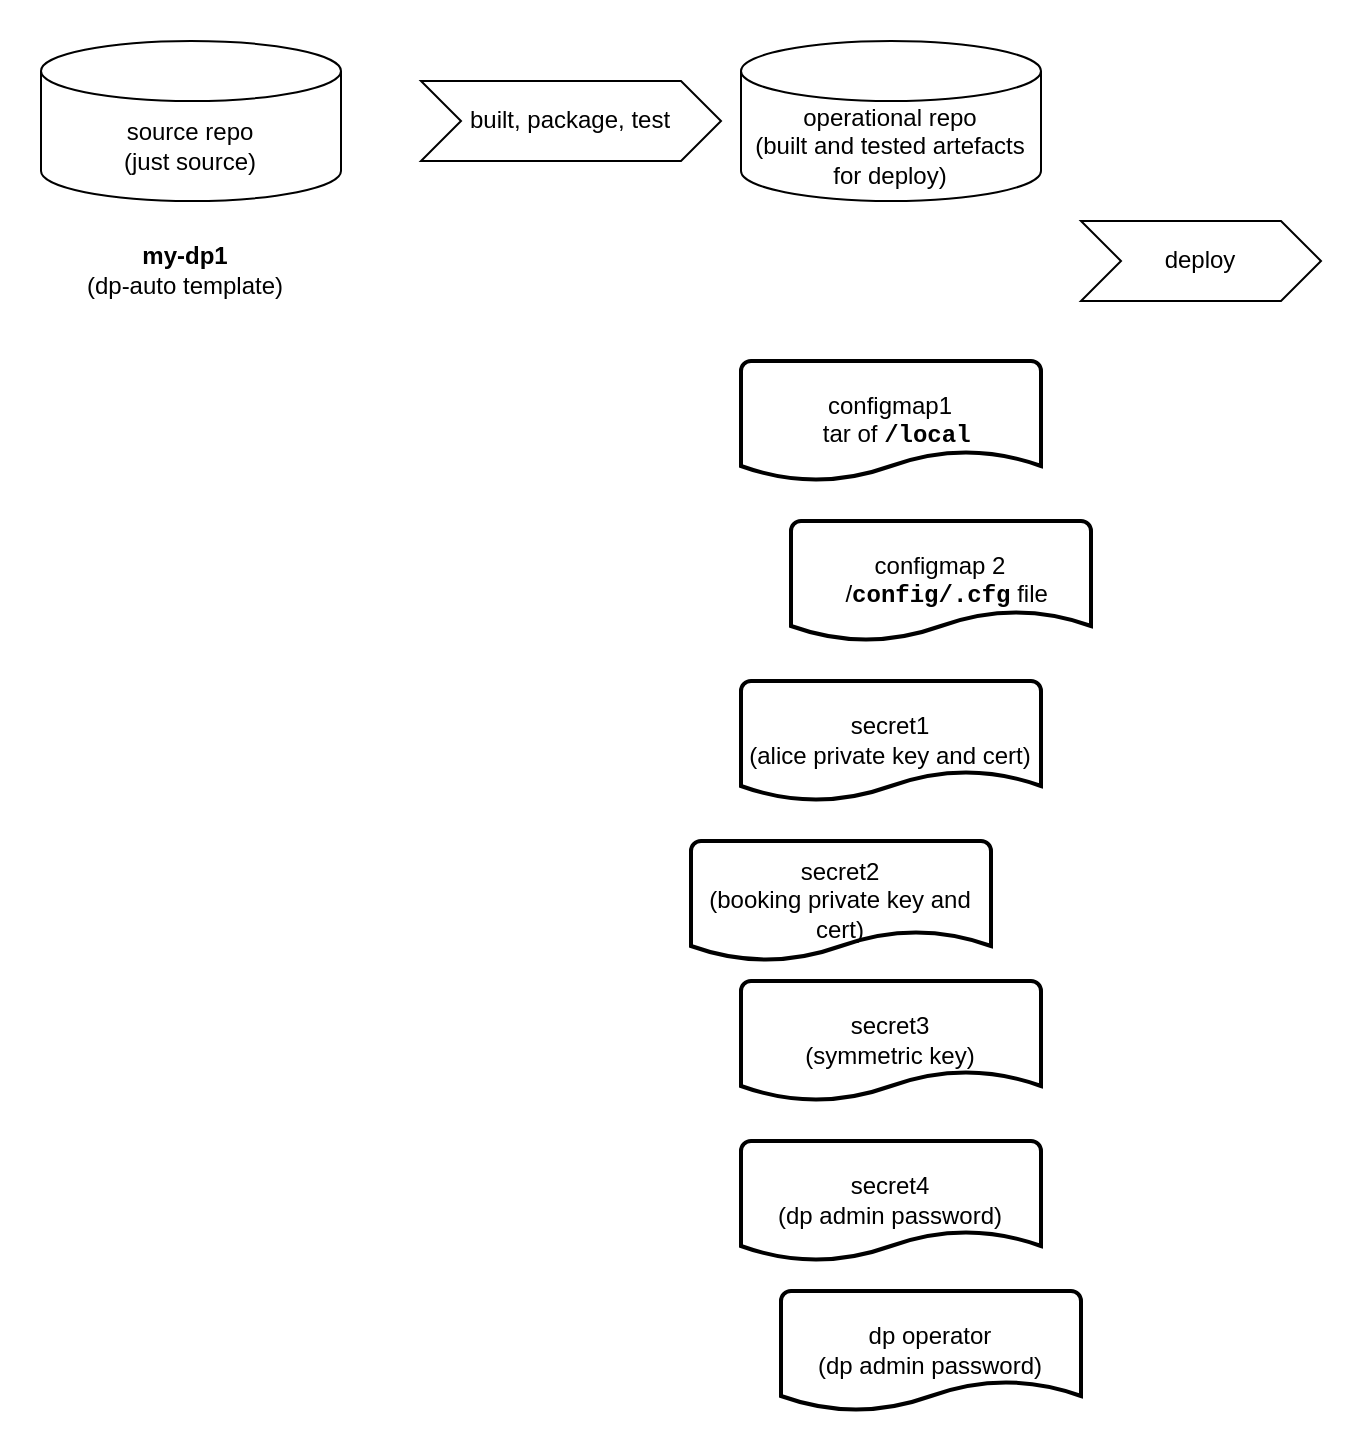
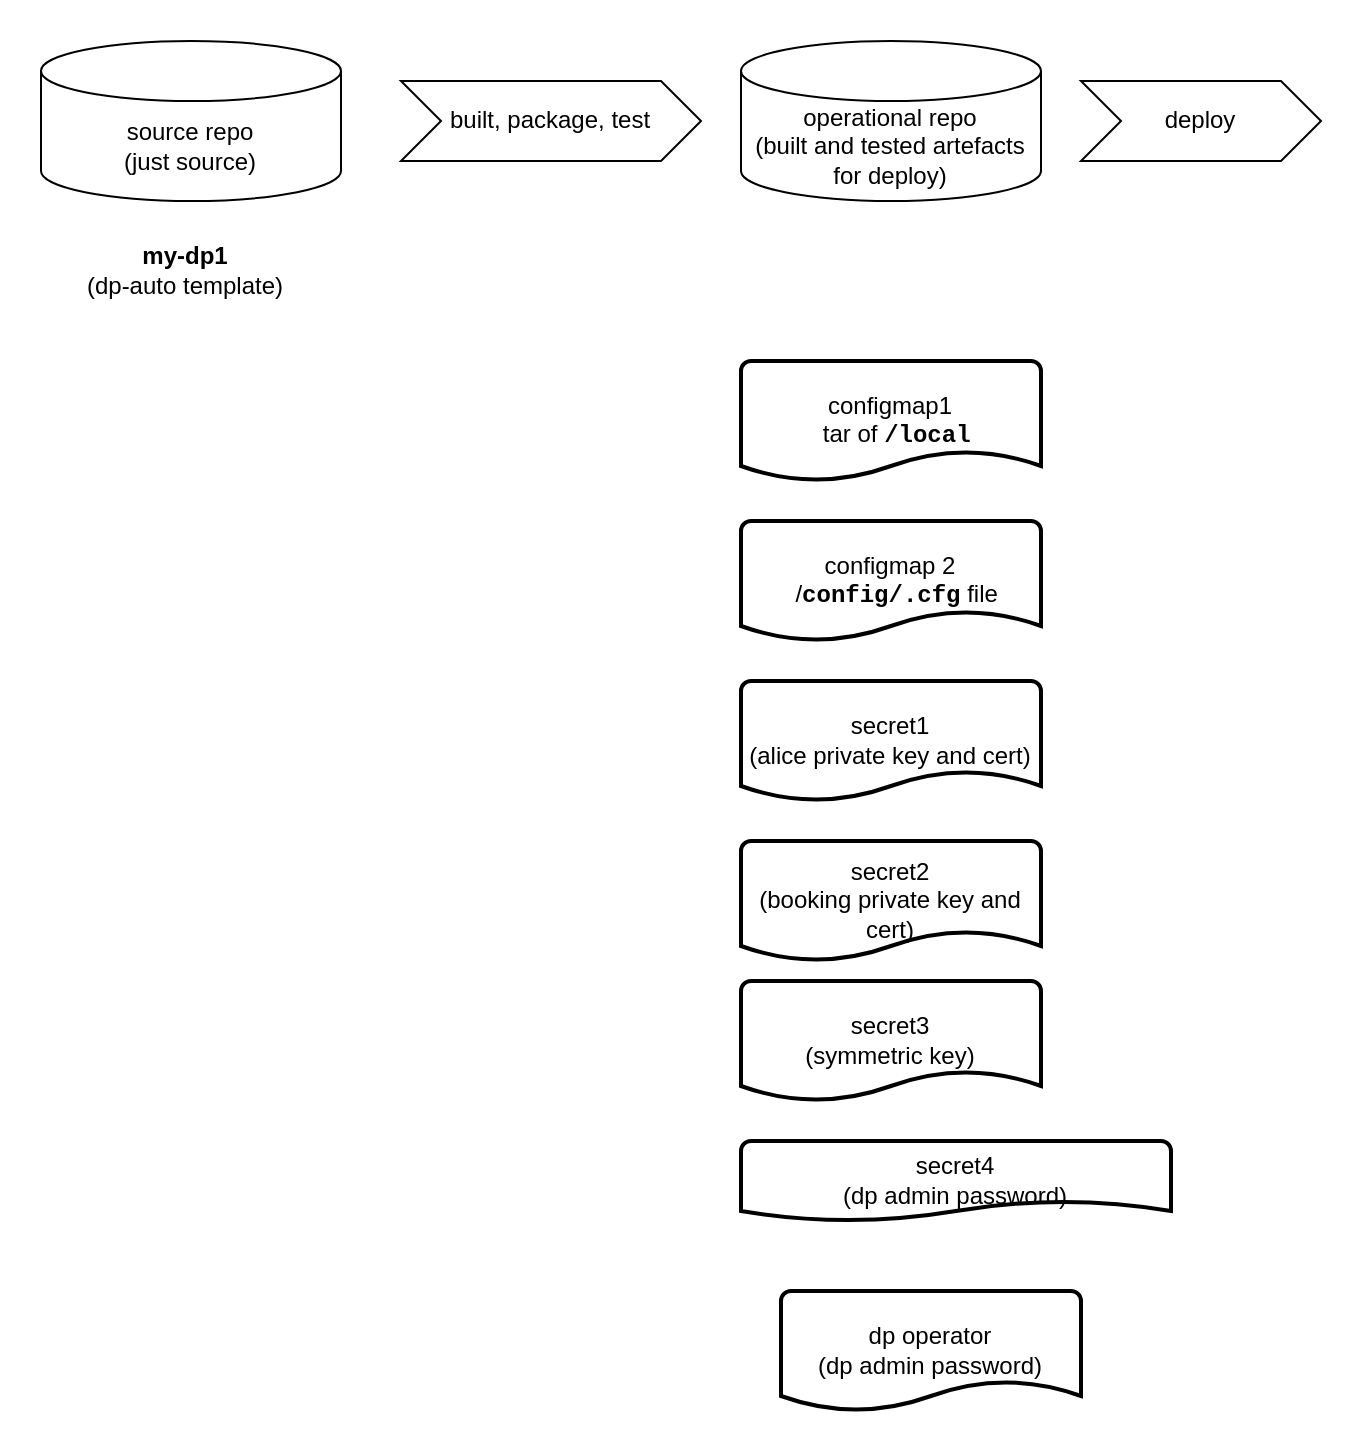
node "built, package, test": moved (571, 121) -> (551, 121)
node "deploy": moved (1201, 261) -> (1201, 121)
node "configmap 2 /config/.cfg file": moved (941, 581) -> (891, 581)
node "secret2 (booking private key and cert)": moved (841, 901) -> (891, 901)
node "secret4 (dp admin password)": size 300x120 -> 430x80
